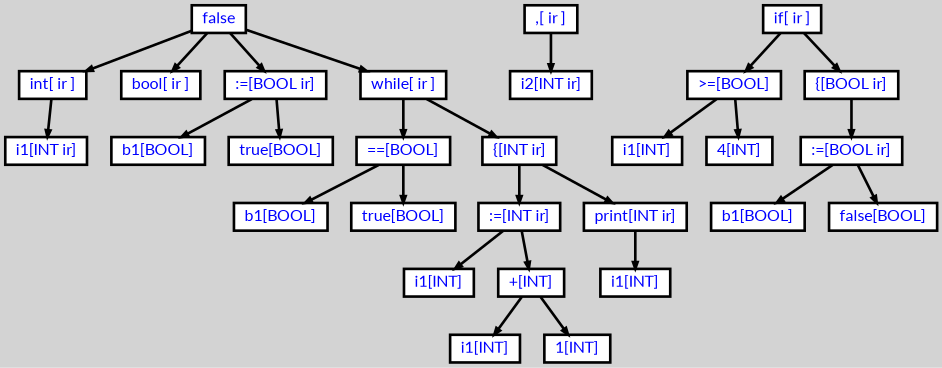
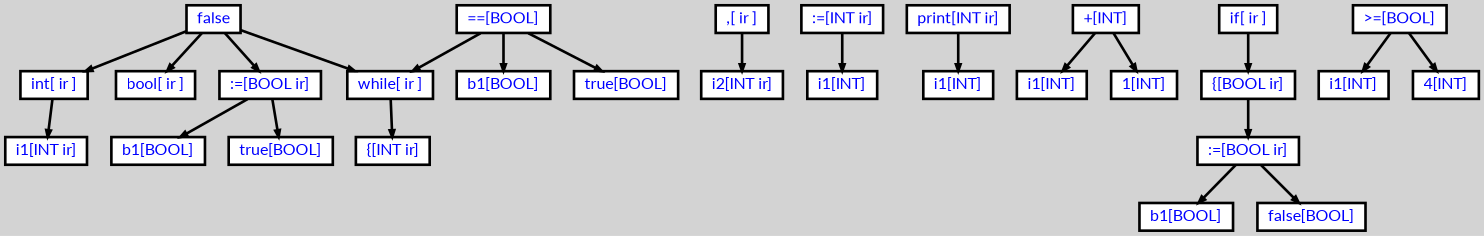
edge "if[ ir ]" -> ">=[BOOL]": removed
edge "while[ ir ]" -> "==[BOOL]": reversed
edge "{[INT ir]" -> ":=[INT ir]": removed
edge "{[INT ir]" -> "print[INT ir]": removed
edge ":=[INT ir]" -> "+[INT]": removed
